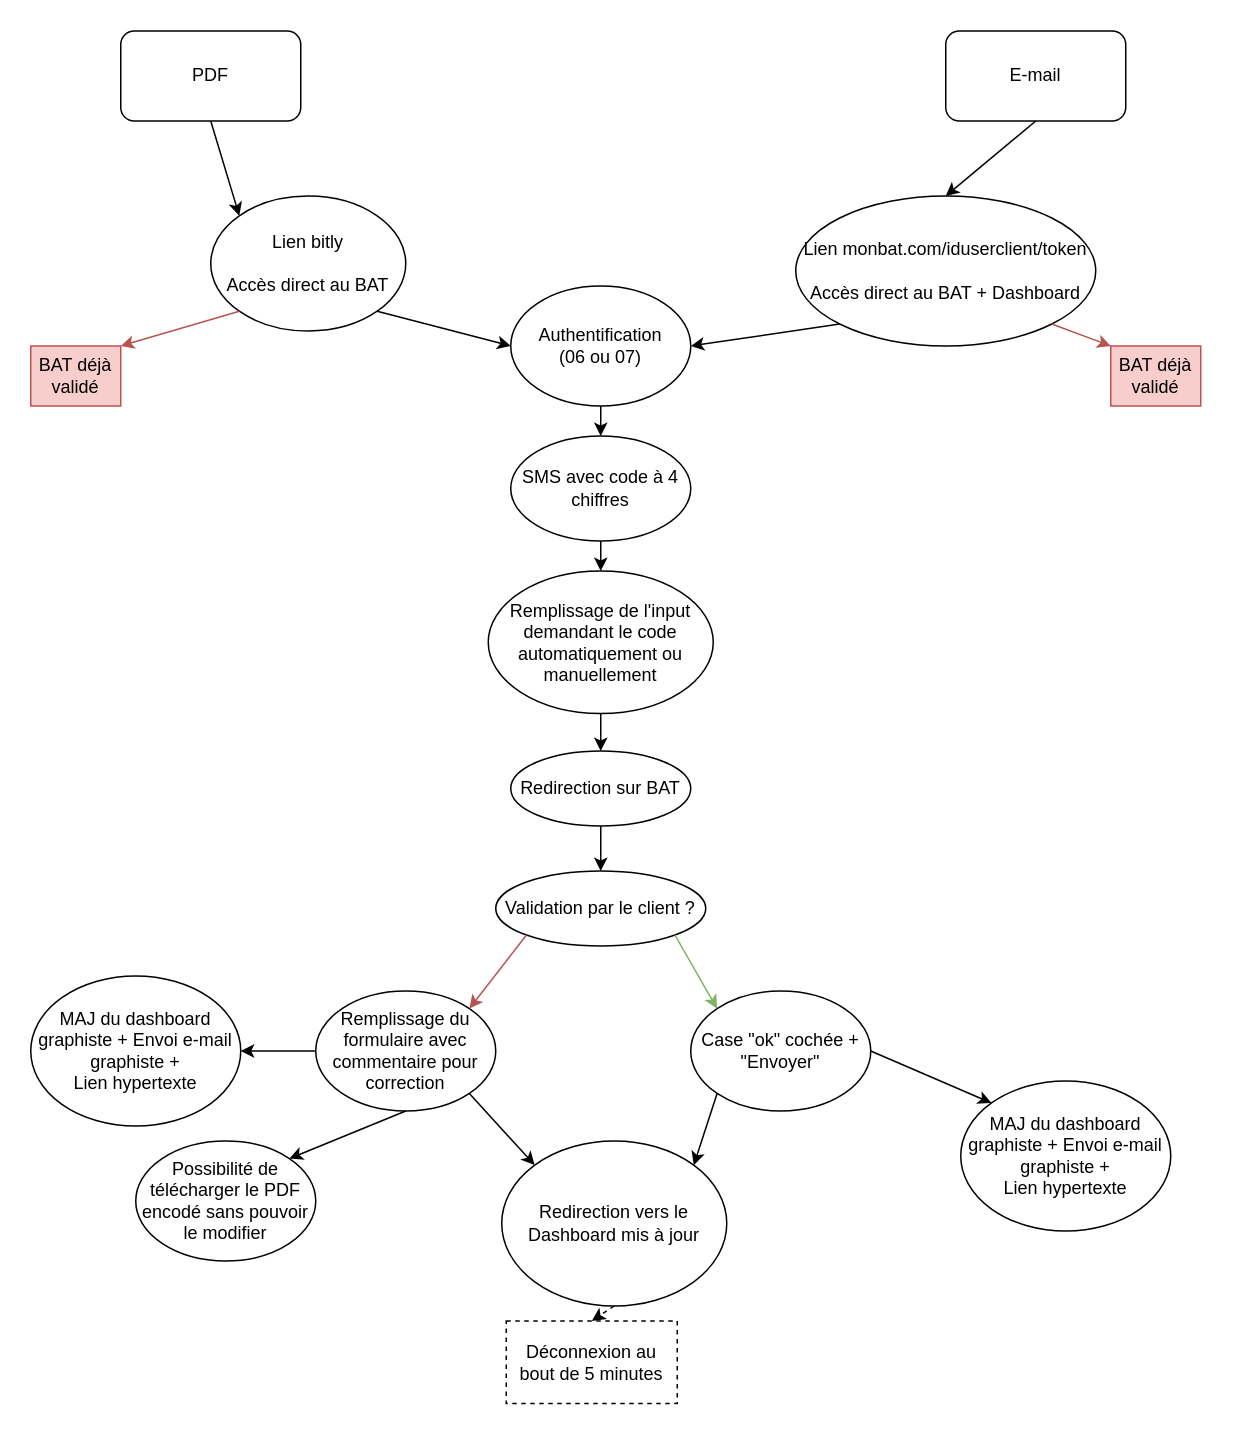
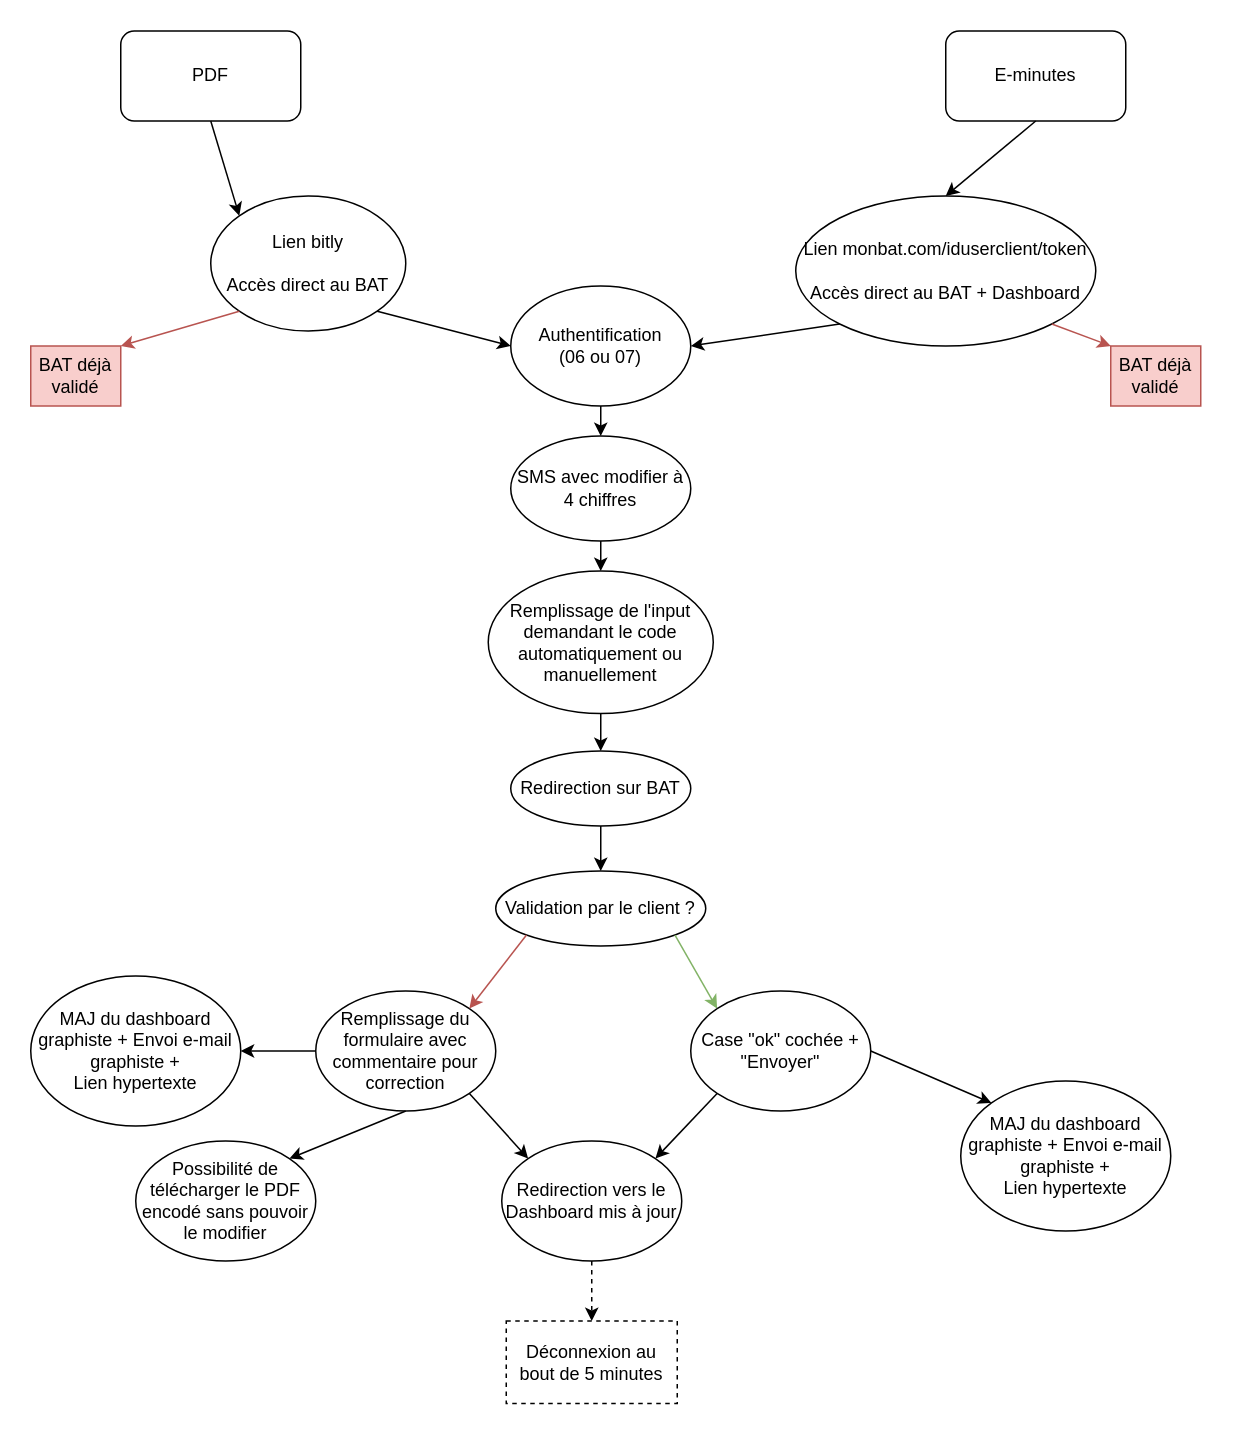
node "E-mail": label "E-mail" -> "E-minutes"
node "SMS avec code à 4 chiffres": label "SMS avec code à 4 chiffres" -> "SMS avec modifier à 4 chiffres"
node "Redirection vers le Dashboard mis à jour": size 225x165 -> 180x120
